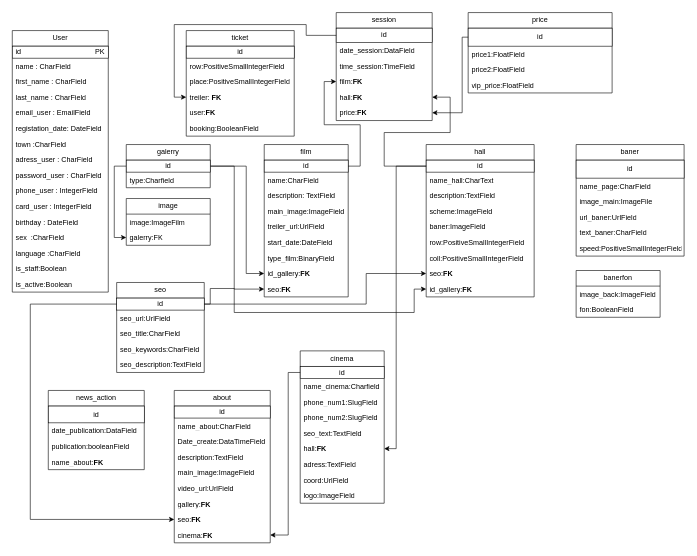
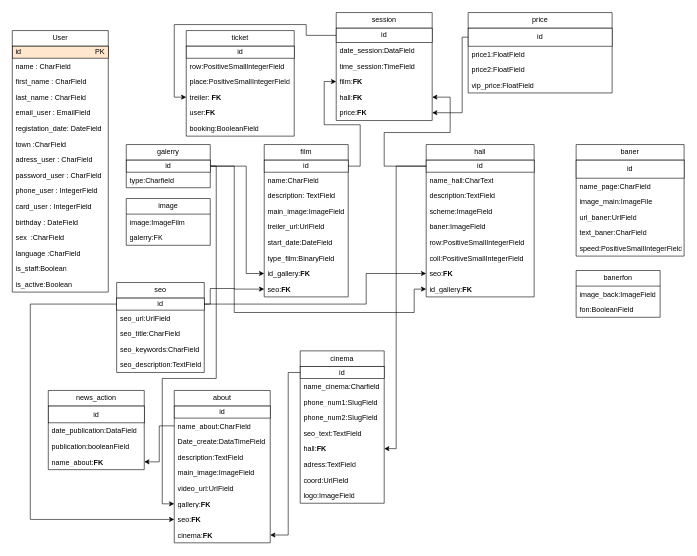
node "id PK": fillcolor #ffffff -> #ffe6cc
edge "galerry" -> "galerry:FK": removed
edge "galerry" -> "gallery:FK": added
edge "name_about:CharField" -> "name_about:FK": added
